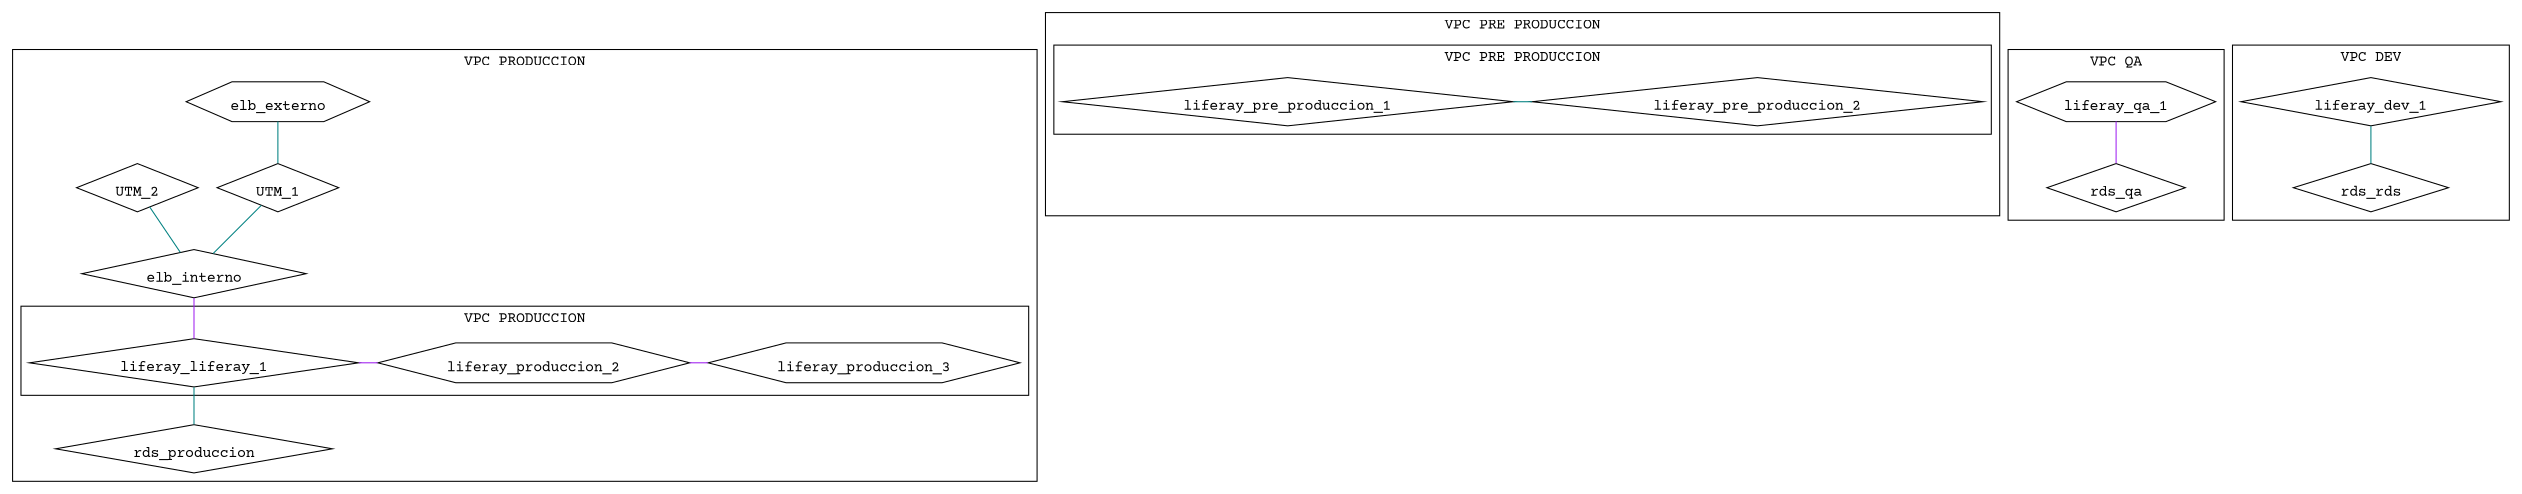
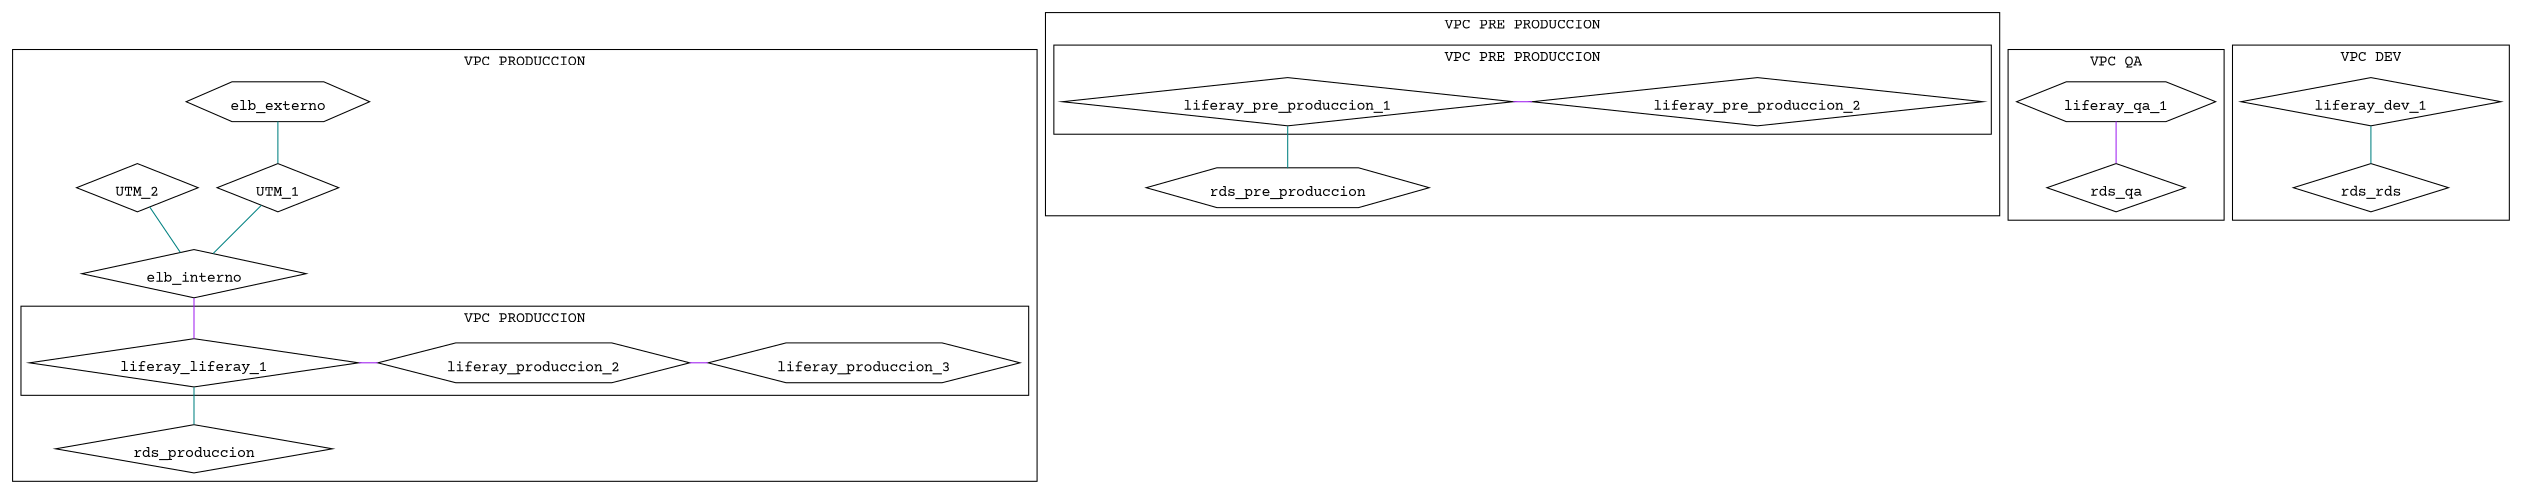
edge "liferay_pre_produccion_1" -- "liferay_pre_produccion_2": color teal -> purple
node "rds_pre_produccion": added
